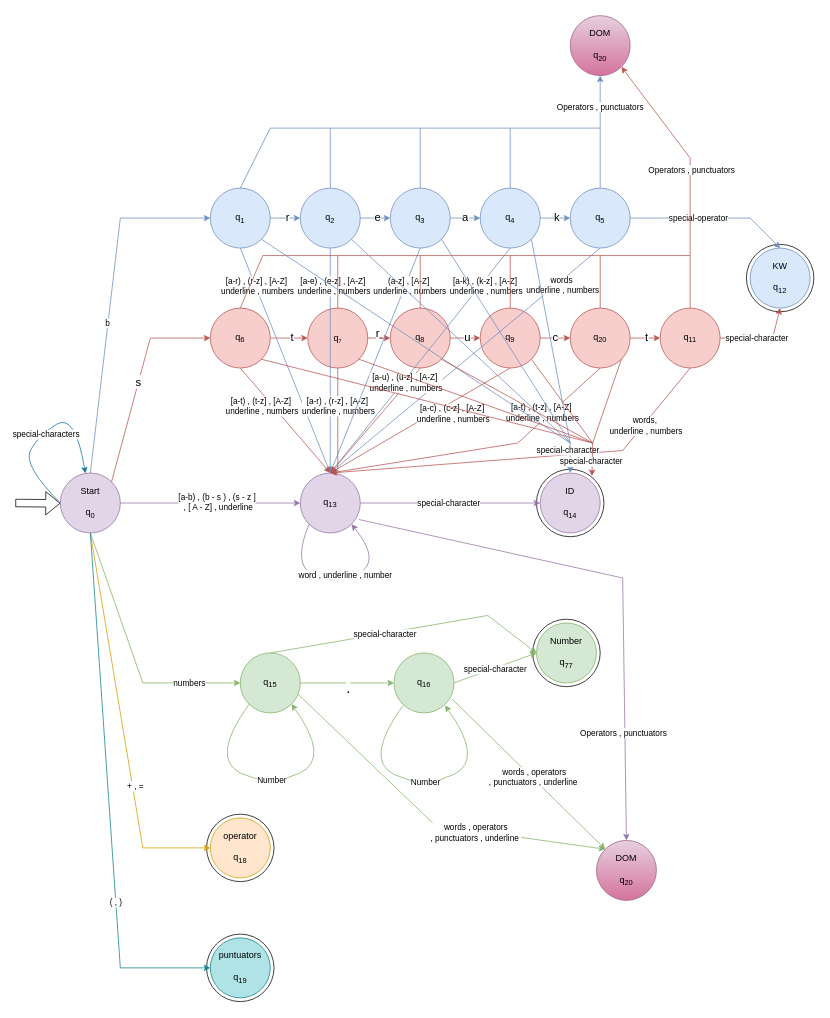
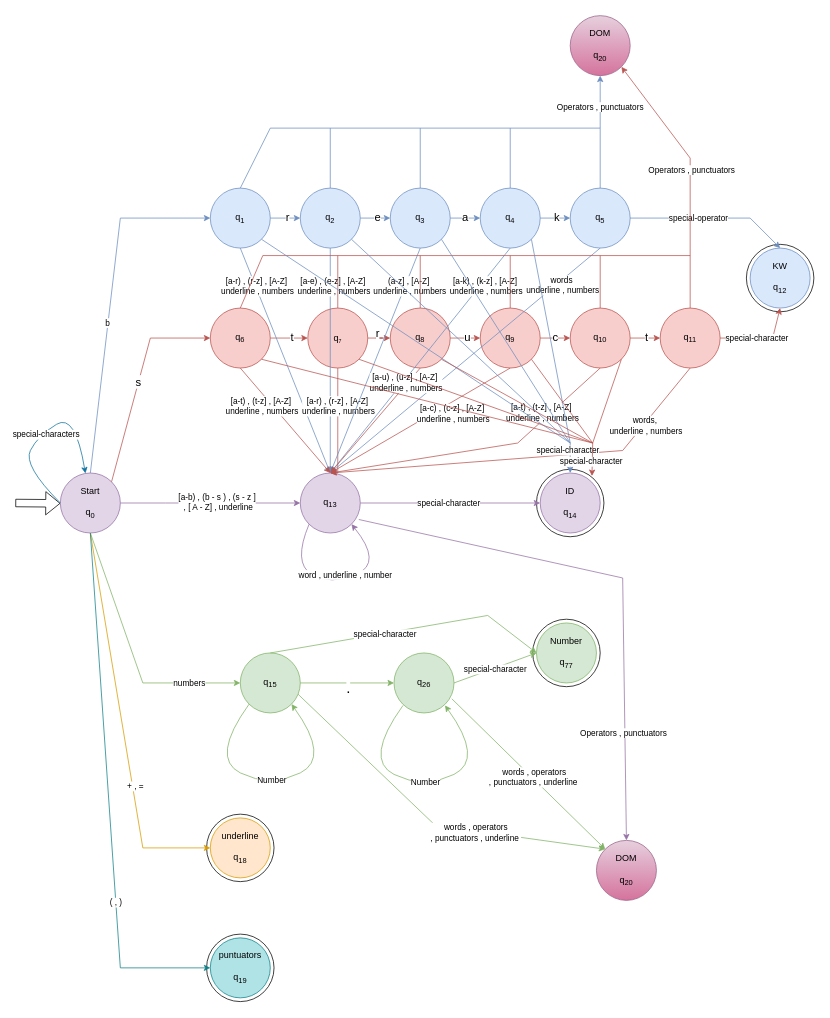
node "q20": label "q20" -> "q10"
node "q16": label "q16" -> "q26"
node "operator q18": label "operator q18" -> "underline q18"
